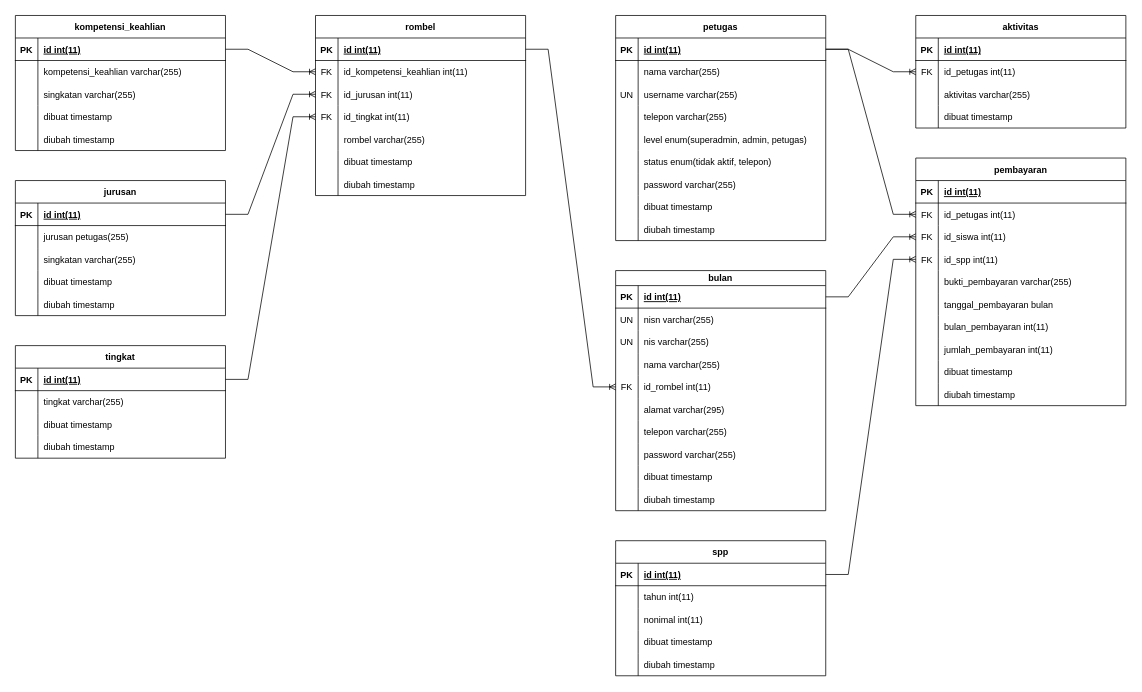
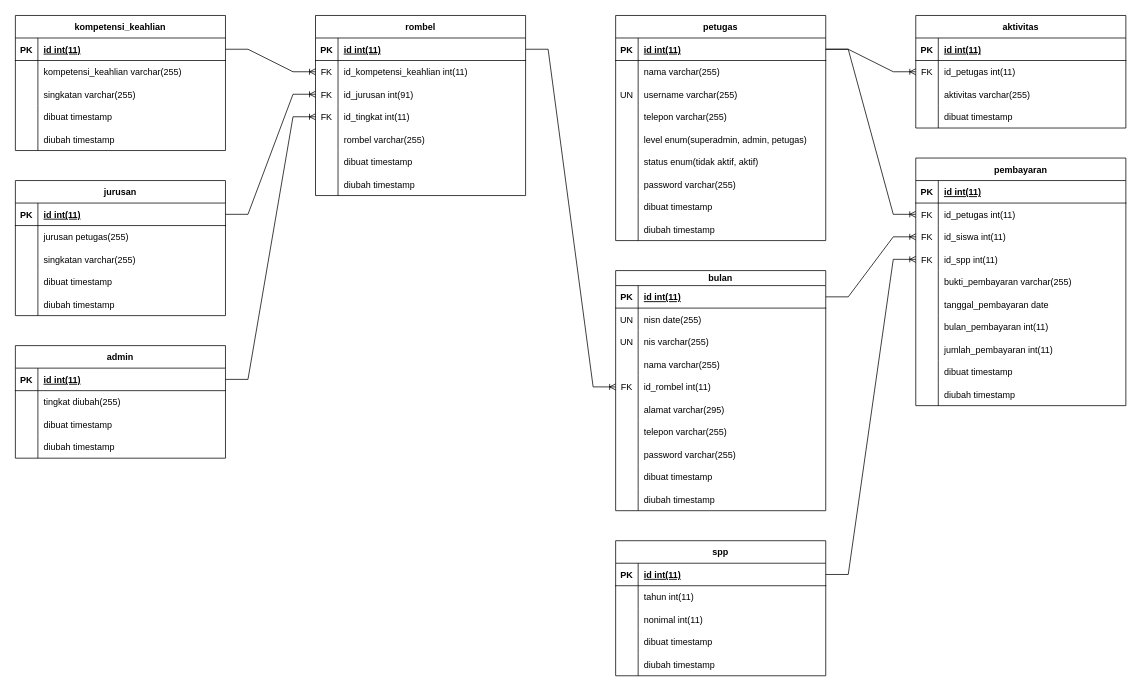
node "id_jurusan int(11)": label "id_jurusan int(11)" -> "id_jurusan int(91)"
node "status enum(tidak aktif, telepon)": label "status enum(tidak aktif, telepon)" -> "status enum(tidak aktif, aktif)"
node "tanggal_pembayaran bulan": label "tanggal_pembayaran bulan" -> "tanggal_pembayaran date"
node "nisn varchar(255)": label "nisn varchar(255)" -> "nisn date(255)"
node "tingkat": label "tingkat" -> "admin"
node "tingkat varchar(255)": label "tingkat varchar(255)" -> "tingkat diubah(255)"
